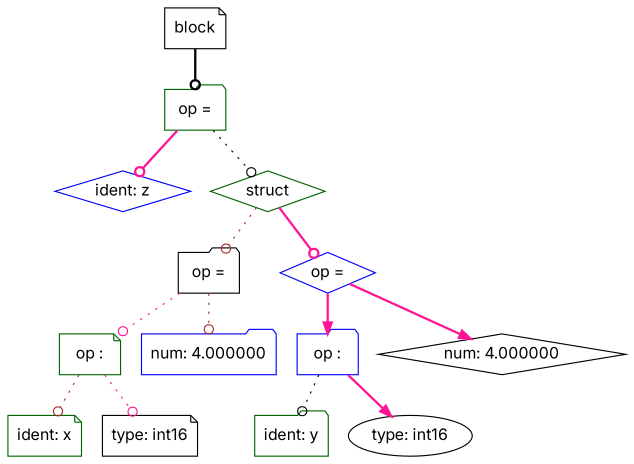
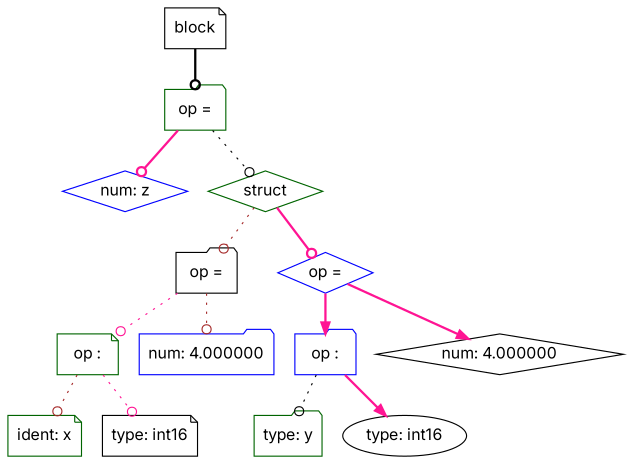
node "ident: z": label "ident: z" -> "num: z"
node "ident: y": label "ident: y" -> "type: y"
